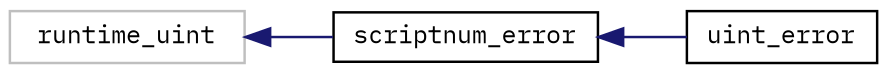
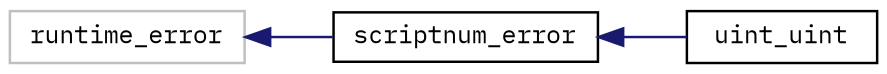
node "runtime_uint": label "runtime_uint" -> "runtime_error"
node "uint_error": label "uint_error" -> "uint_uint"
